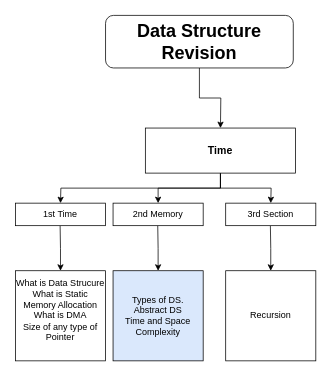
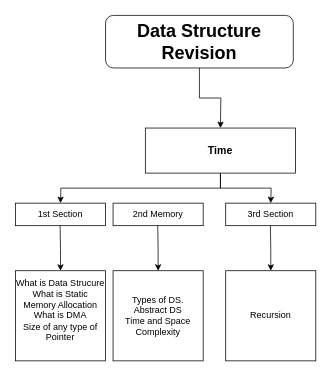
edge "Time" -> "2nd Memory": removed
node "1st Time": label "1st Time" -> "1st Section"
node "Types of DS. Abstract DS Time and Space Complexity": fillcolor #dae8fc -> #ffffff
